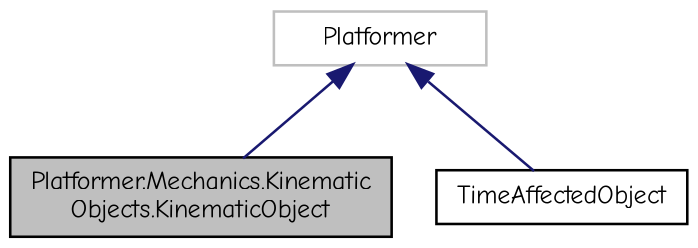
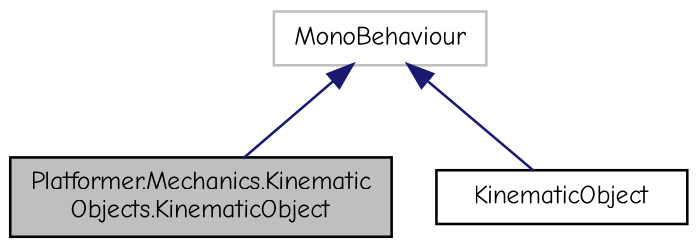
node "Platformer": label "Platformer" -> "MonoBehaviour"
node "TimeAffectedObject": label "TimeAffectedObject" -> "KinematicObject"
